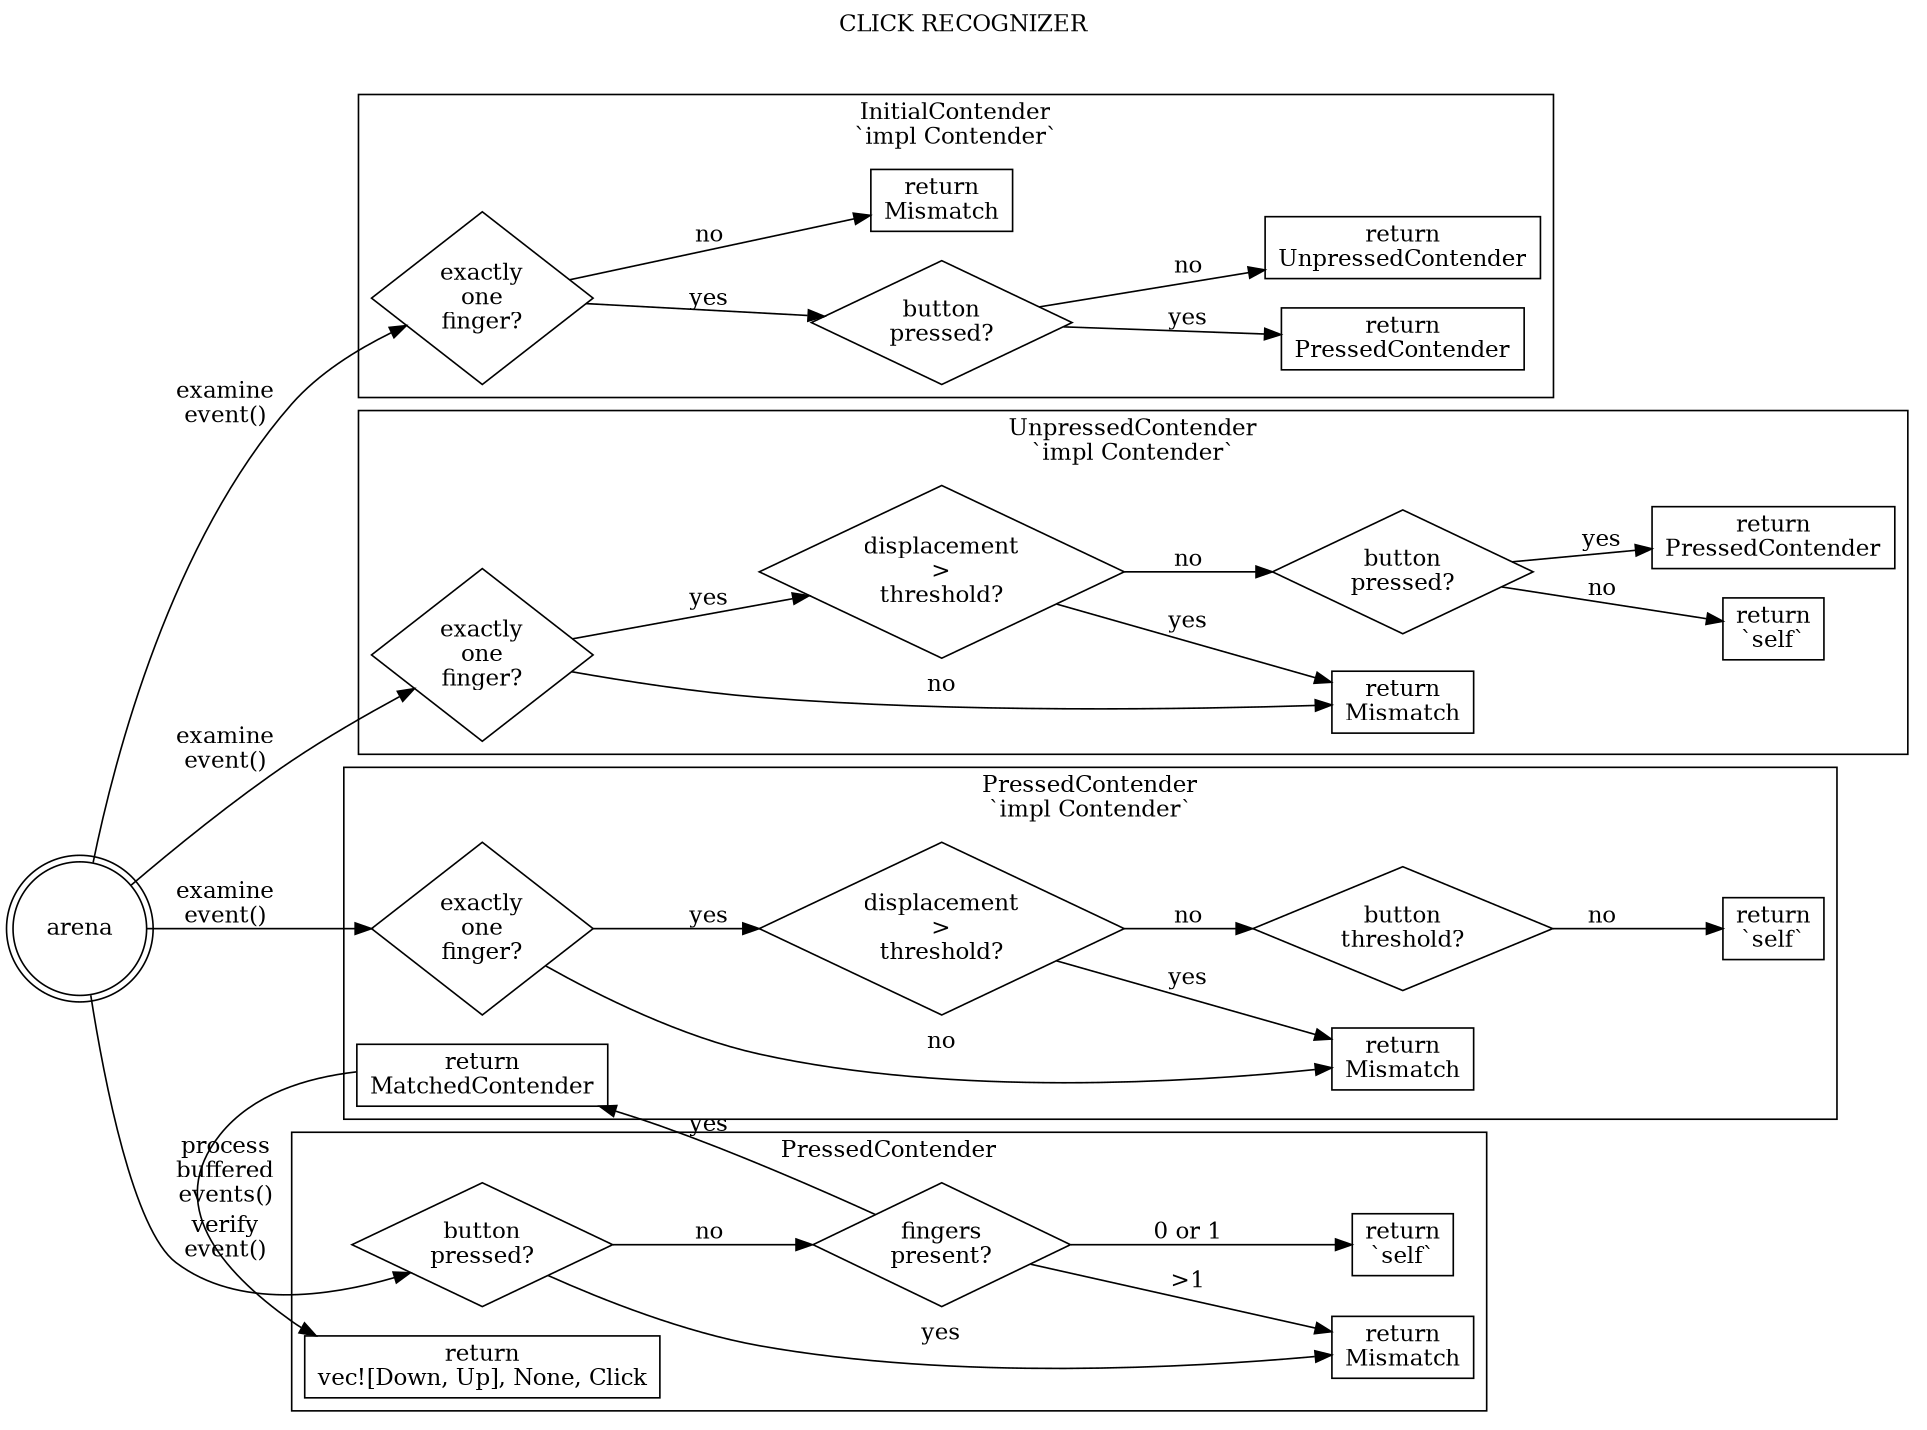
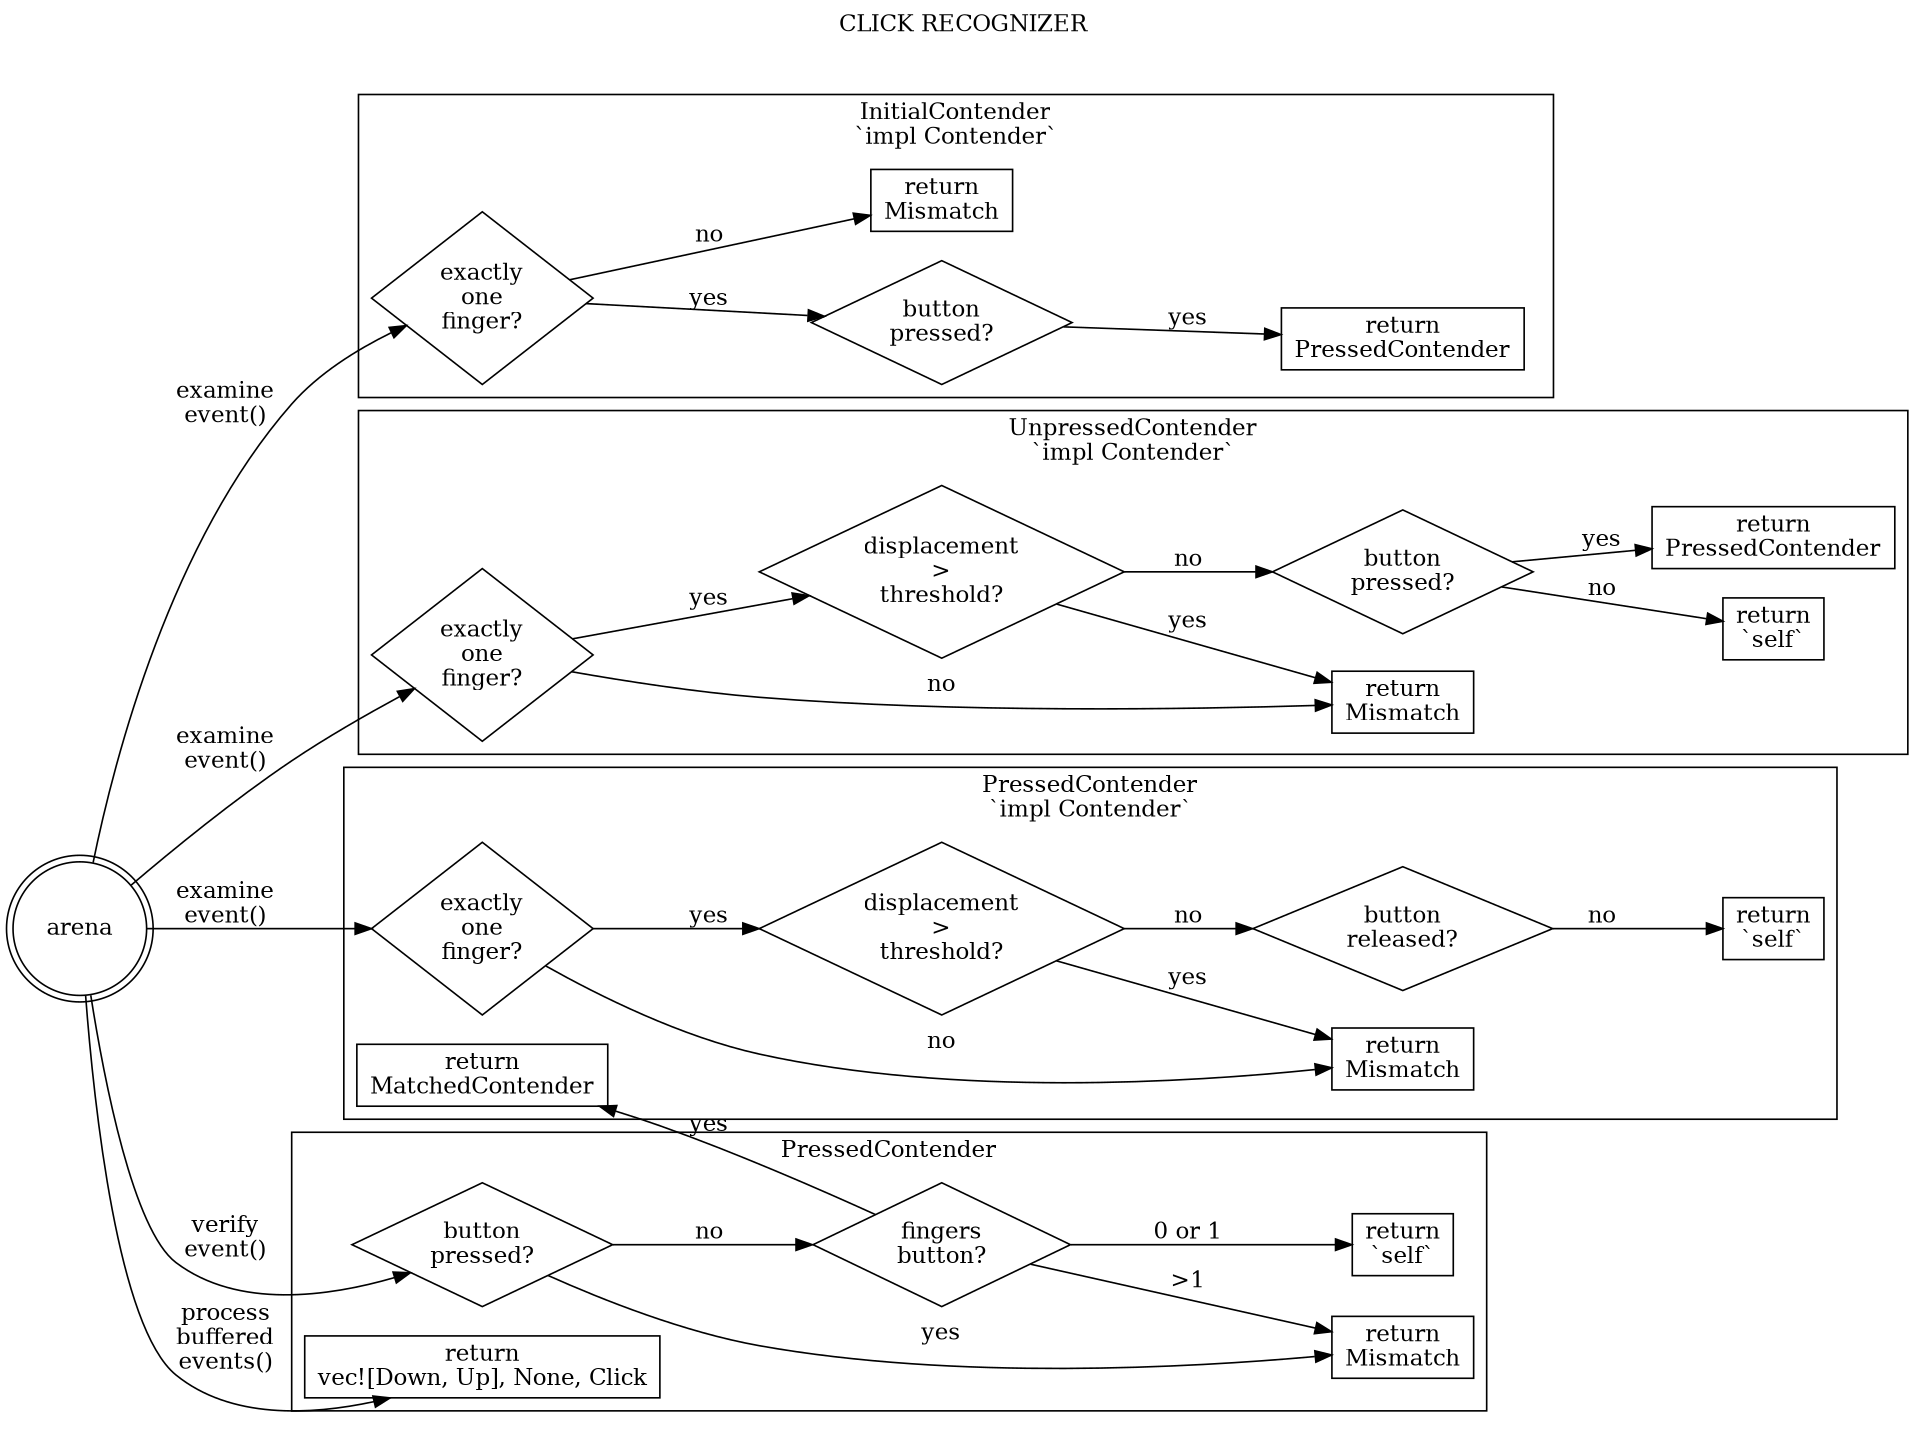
node "return UnpressedContender": removed
node "button threshold?": label "button threshold?" -> "button released?"
edge "return MatchedContender" -> "return vec![Down, Up], None, Click": now "arena" -> "return vec![Down, Up], None, Click"
node "fingers present?": label "fingers present?" -> "fingers button?"
